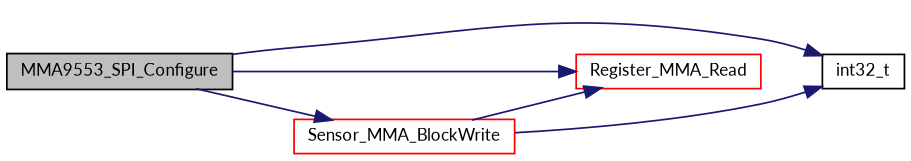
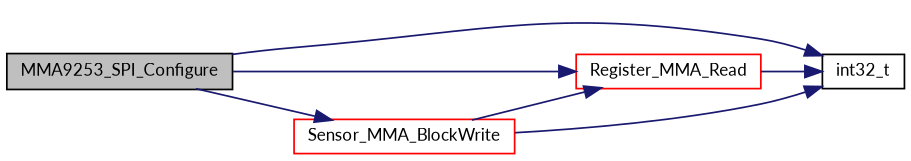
node "MMA9553_SPI_Configure": label "MMA9553_SPI_Configure" -> "MMA9253_SPI_Configure"
edge "Register_MMA_Read" -> "int32_t": added
